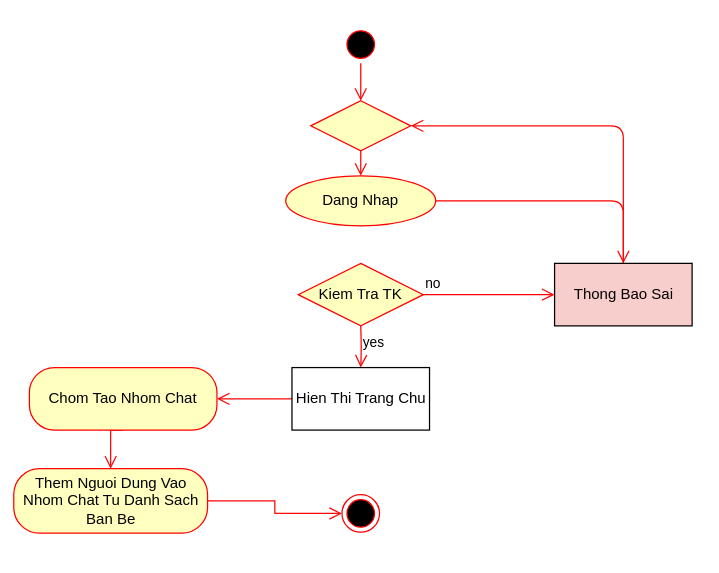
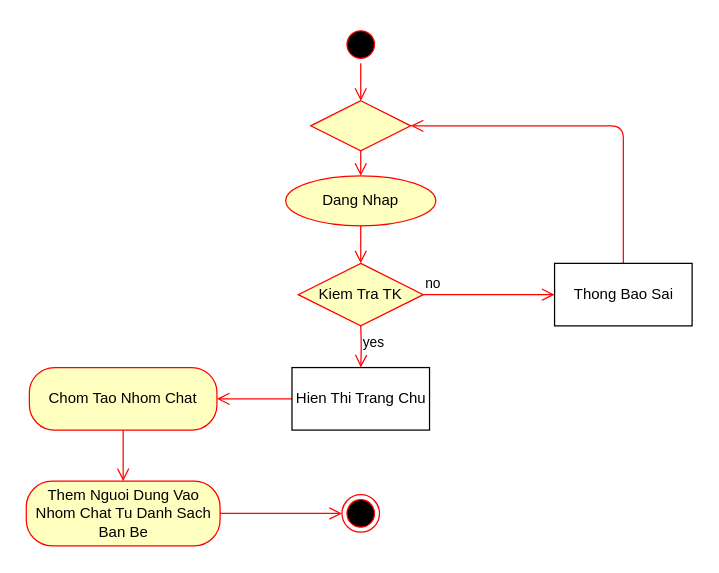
edge "Dang Nhap" -> "Thong Bao Sai": now "Dang Nhap" -> "Kiem Tra TK"
node "Thong Bao Sai": fillcolor #f8cecc -> #ffffff
node "Them Nguoi Dung Vao Nhom Chat Tu Danh Sach Ban Be": moved (111, 501) -> (123, 513)
